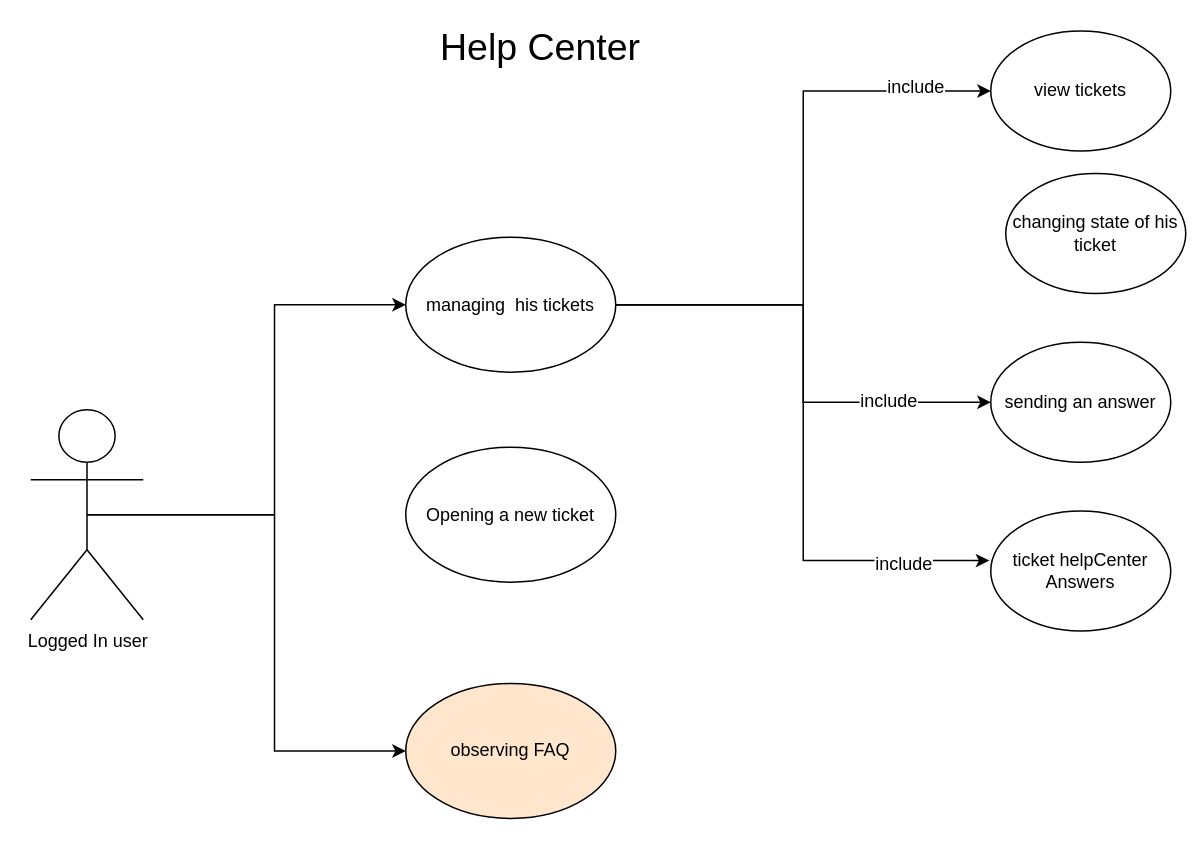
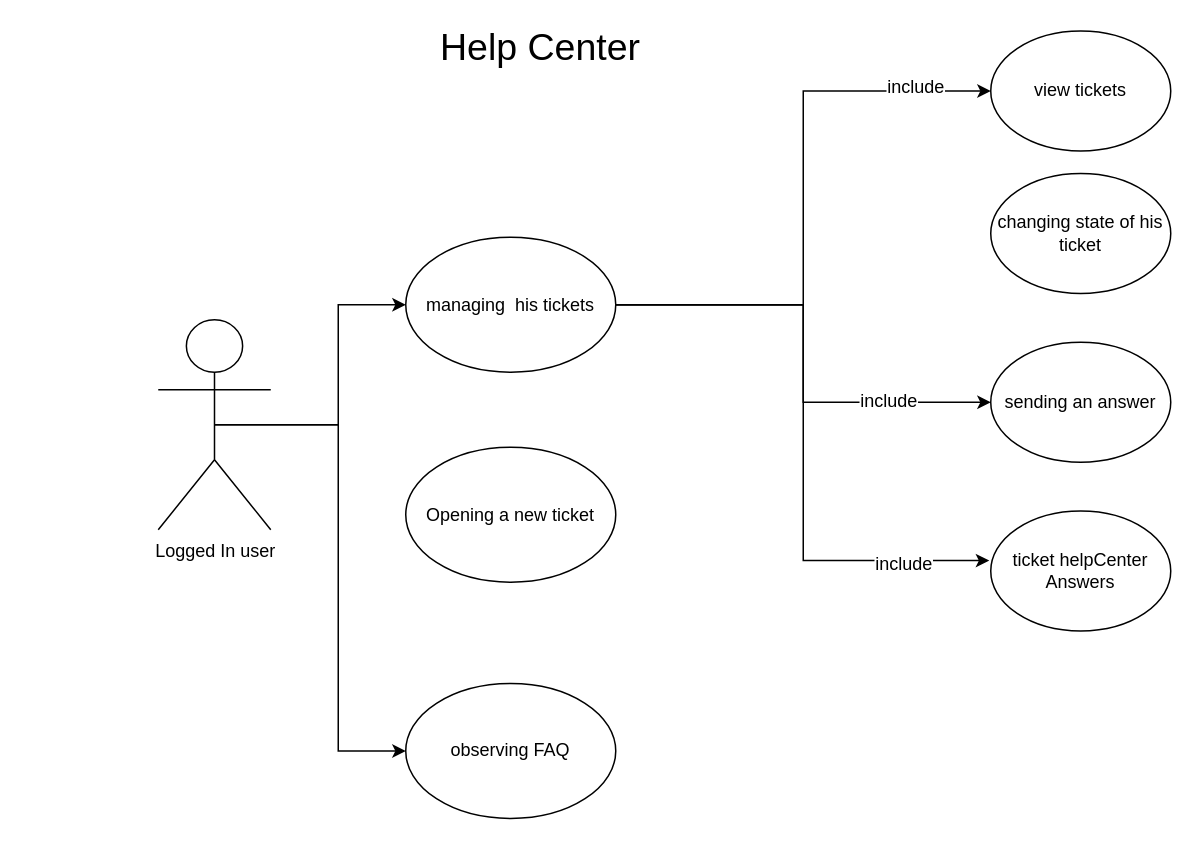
node "changing state of his ticket": moved (1096, 233) -> (1081, 233)
node "Logged In user": moved (87, 515) -> (215, 425)
node "observing FAQ": fillcolor #ffe6cc -> #ffffff
